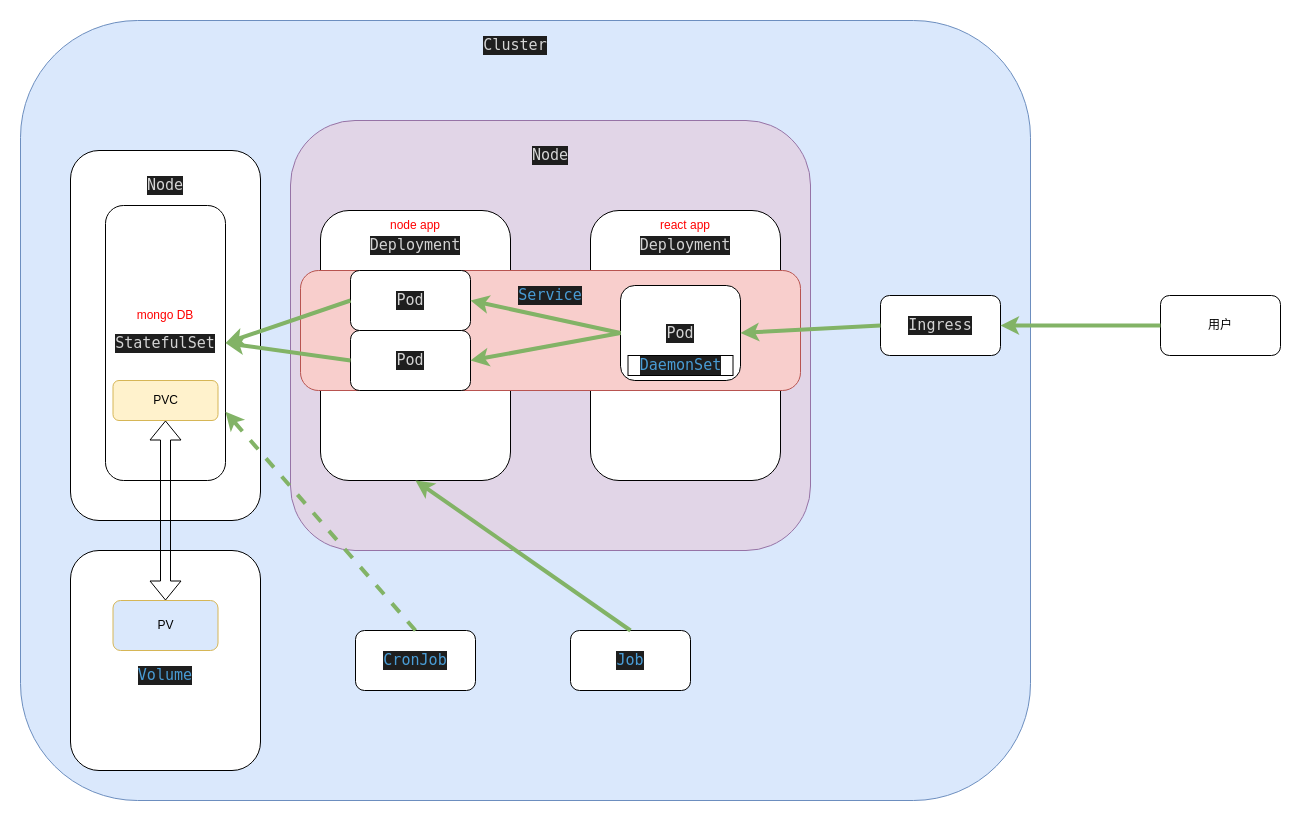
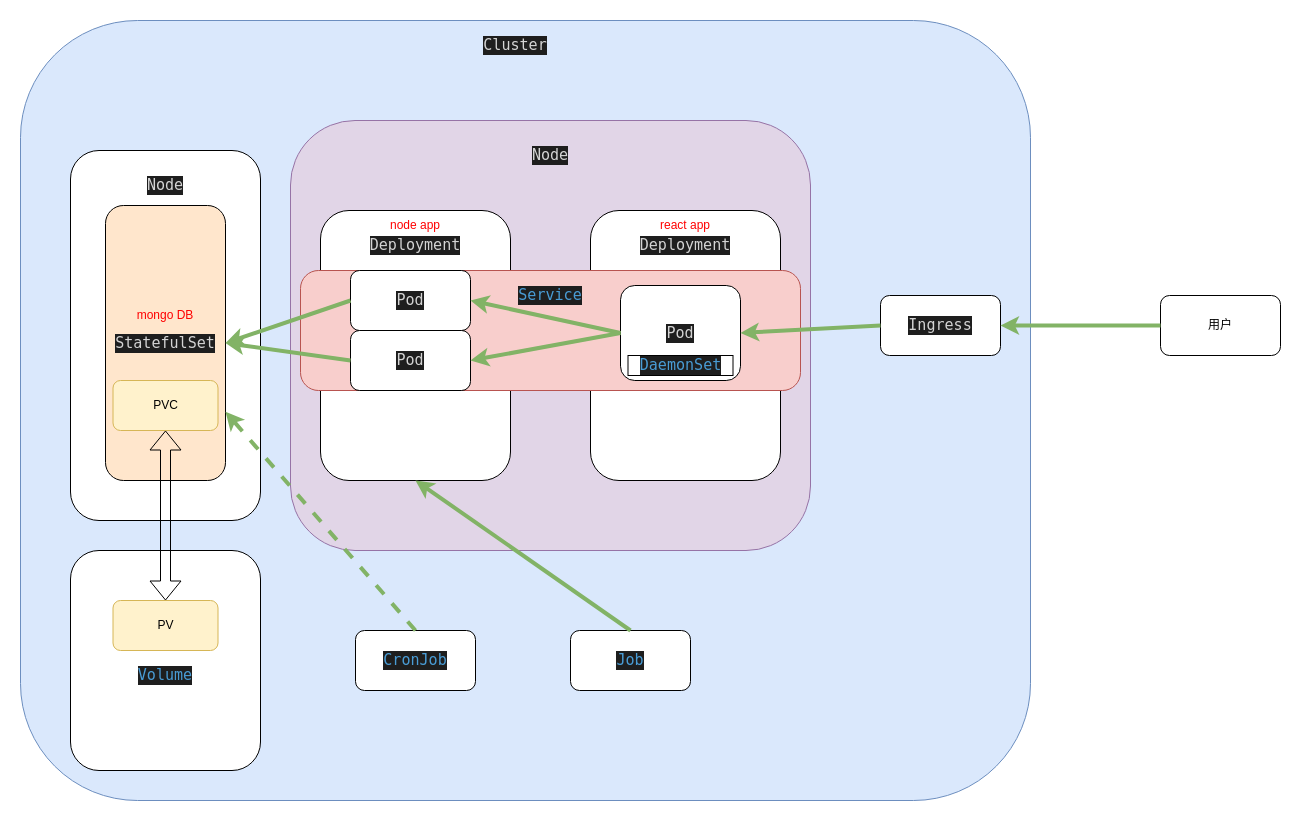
node "StatefulSet": fillcolor #ffffff -> #ffe6cc
node "PVC": size 105x40 -> 105x50
node "PV": fillcolor #dae8fc -> #fff2cc
